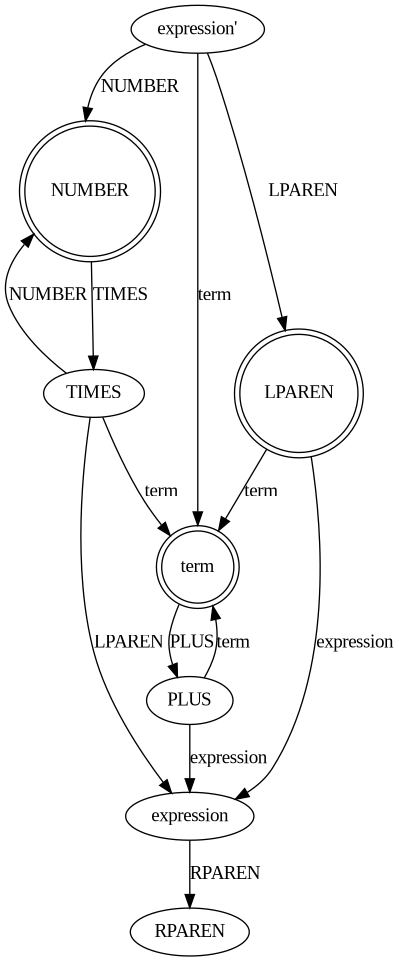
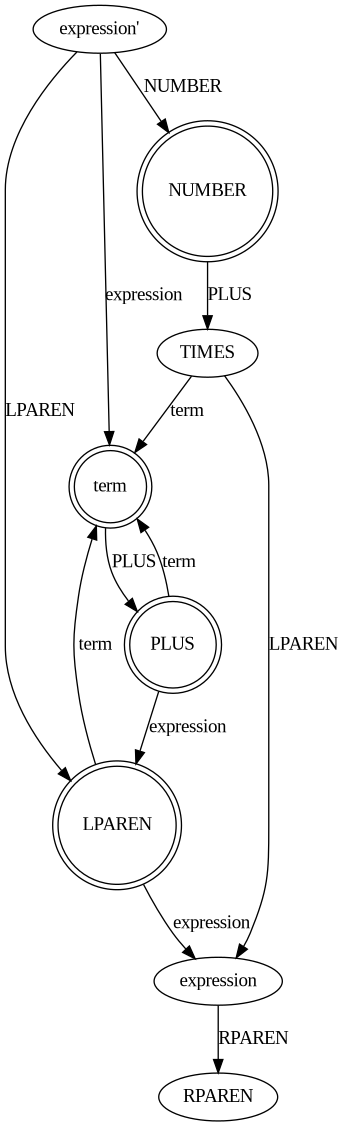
edge "NUMBER" -> "TIMES": label "TIMES" -> "PLUS"
edge "expression'" -> "term": label "term" -> "expression"
edge "TIMES" -> "NUMBER": removed, label "NUMBER"
node "PLUS": shape ellipse -> doublecircle
edge "PLUS" -> "expression": now "PLUS" -> "LPAREN"
